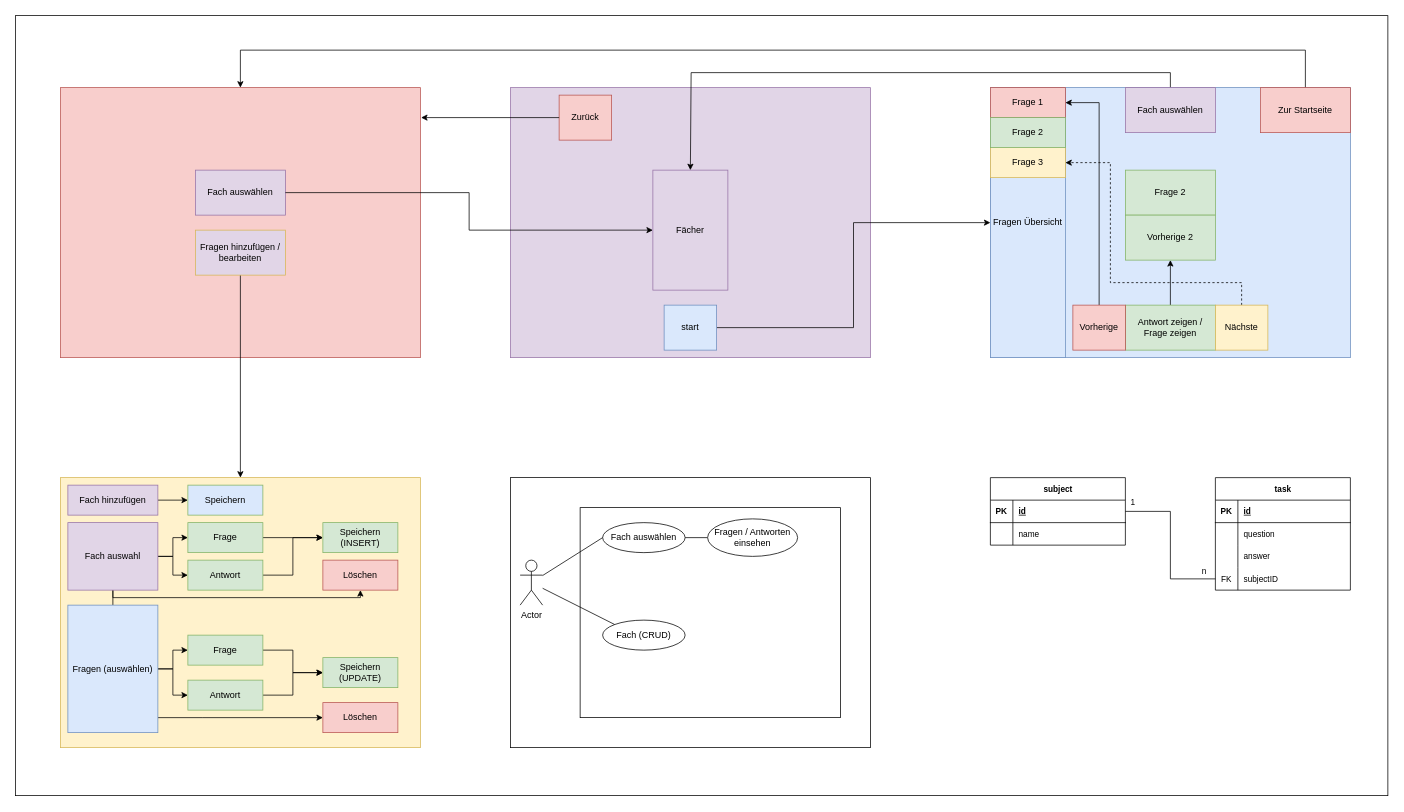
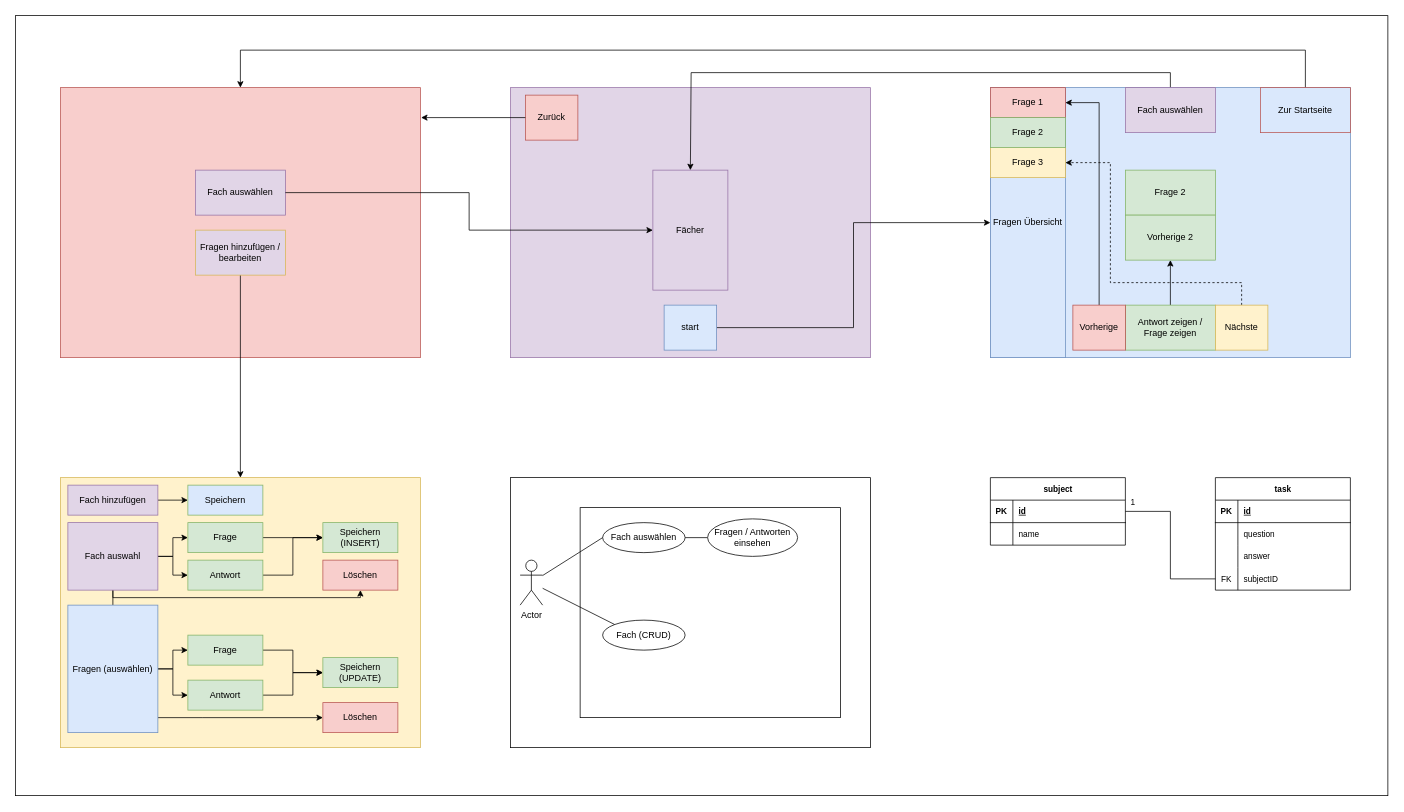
node "Zur Startseite": fillcolor #f8cecc -> #dae8fc
node "Zurück": moved (585, 117) -> (552, 117)
node "n": removed
